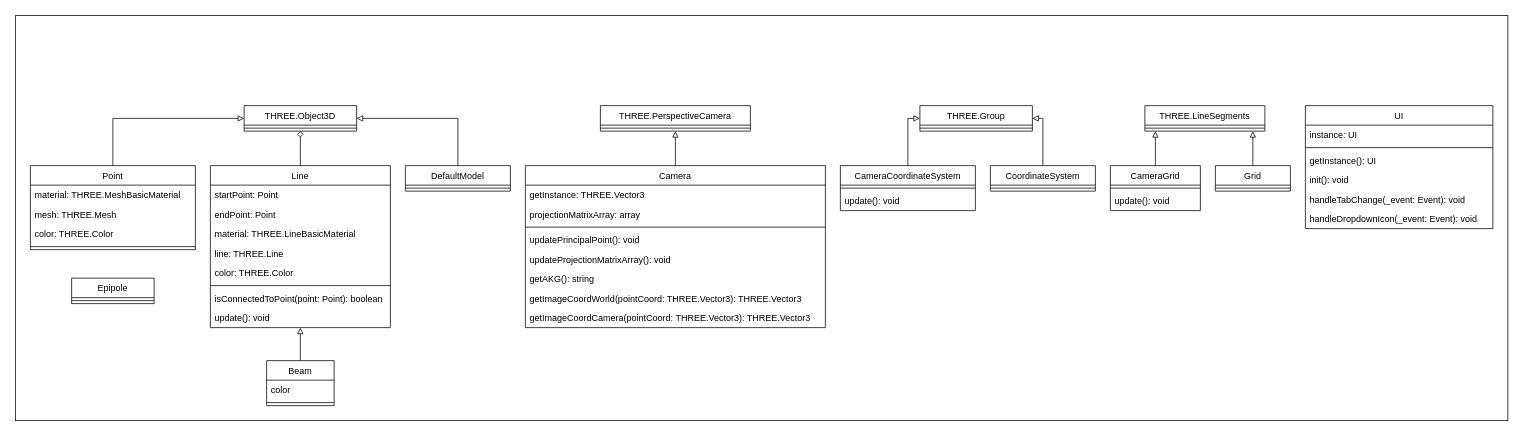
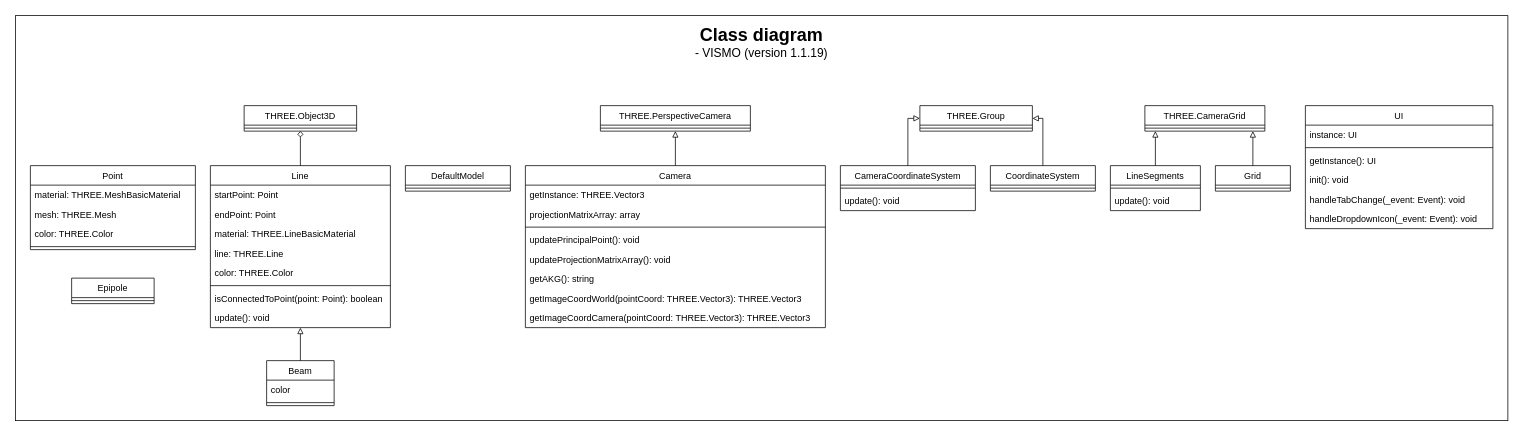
node "Class diagram - VISMO (version 1.1.19)": added
node "THREE.LineSegments": label "THREE.LineSegments" -> "THREE.CameraGrid"
edge "Point" -> "THREE.Object3D": removed
edge "DefaultModel" -> "THREE.Object3D": removed
node "CameraGrid": label "CameraGrid" -> "LineSegments"
